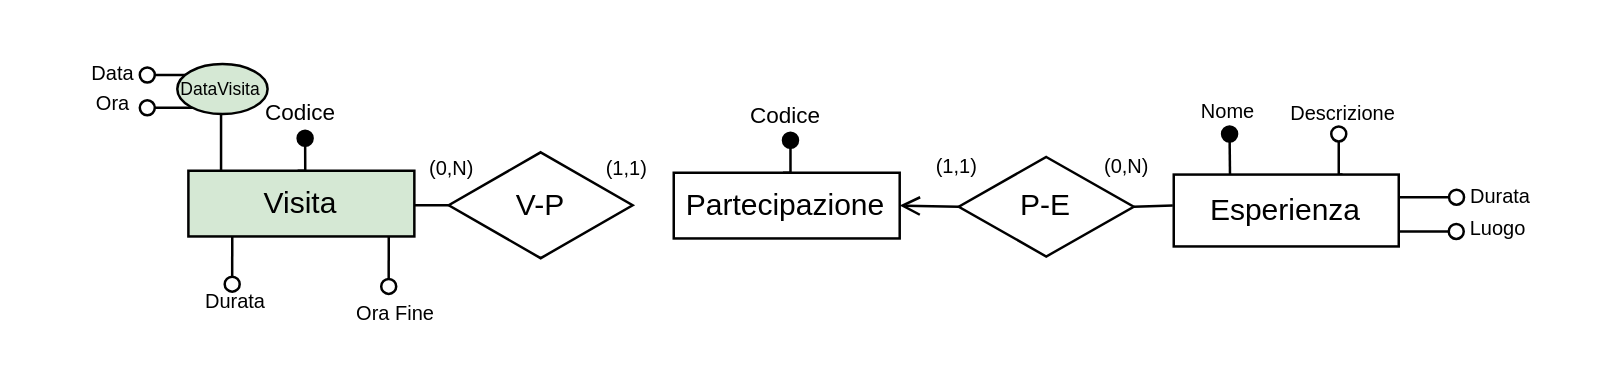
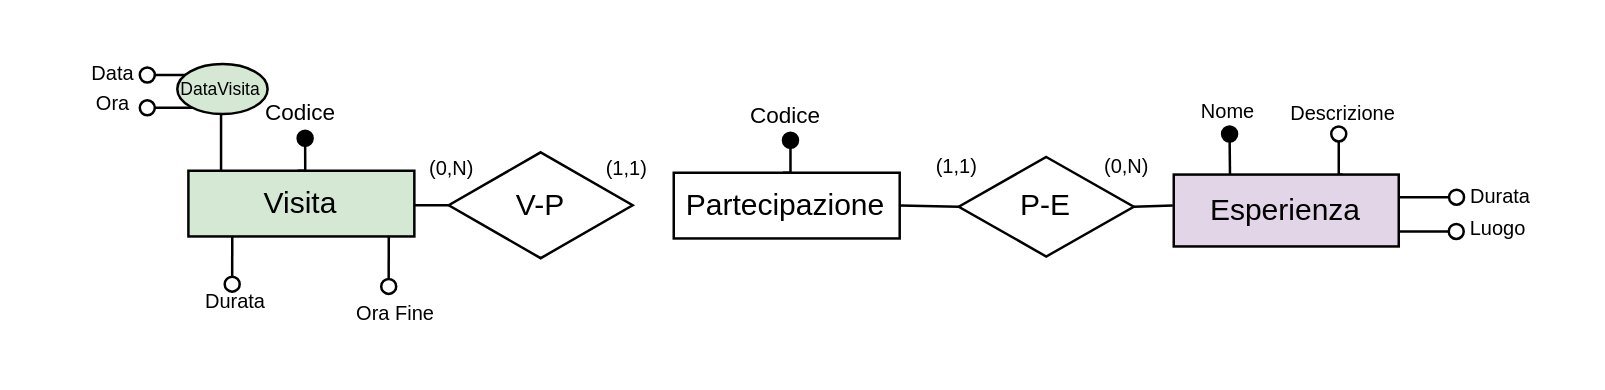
edge "P-E" -> "Partecipazione": arrowhead open -> none
node "Esperienza": fillcolor #ffffff -> #e1d5e7
